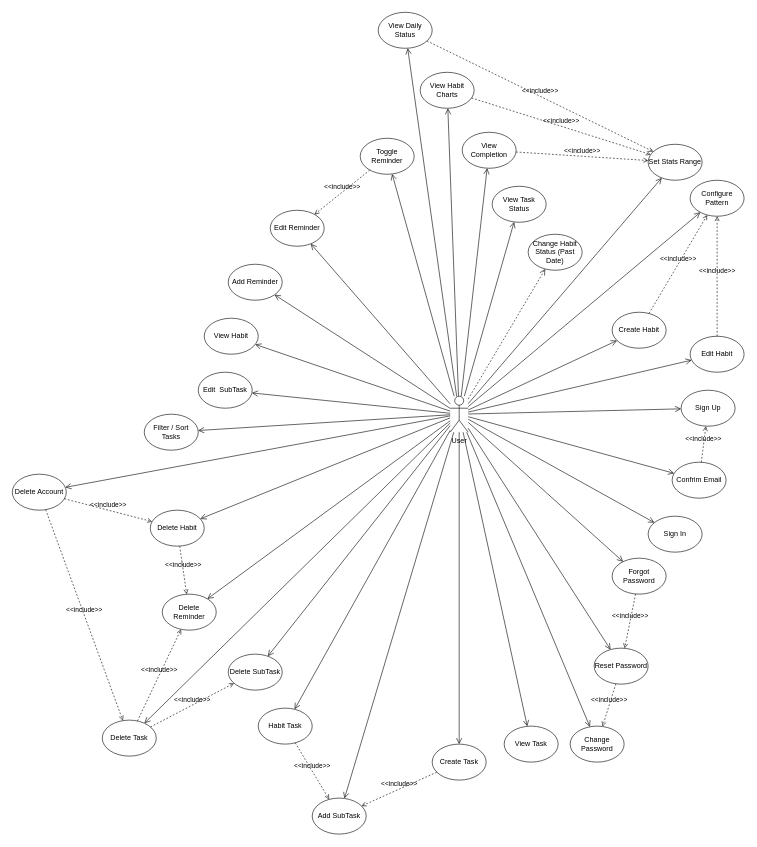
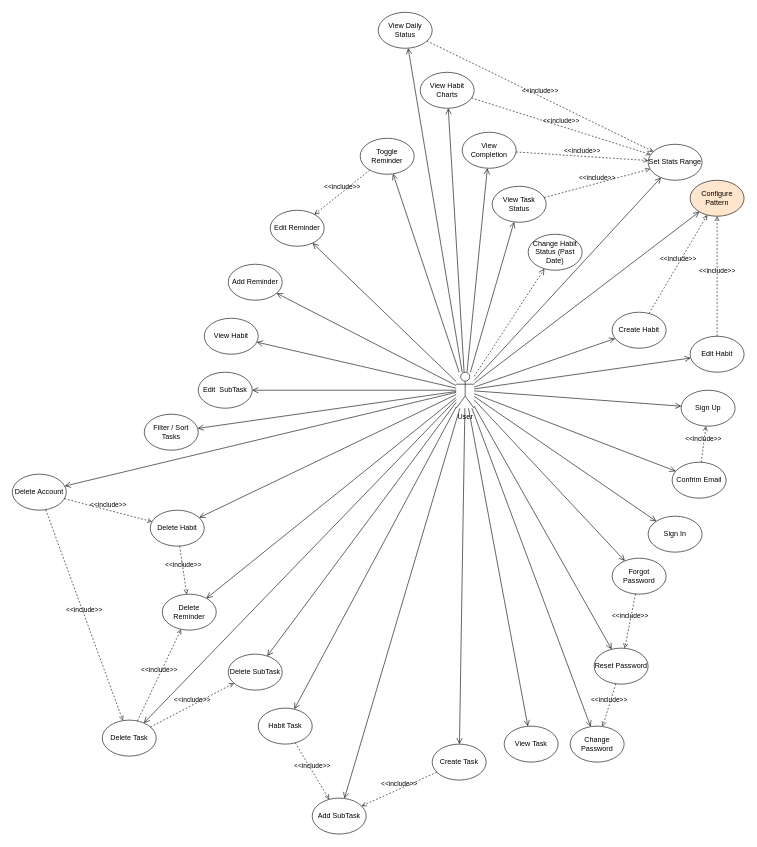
edge "View Task Status" -> "Set Stats Range": added, label "<<include>>"
node "Configure Pattern": fillcolor #ffffff -> #ffe6cc
node "User": moved (459, 414) -> (465, 390)
